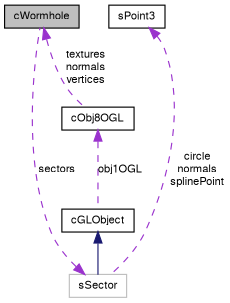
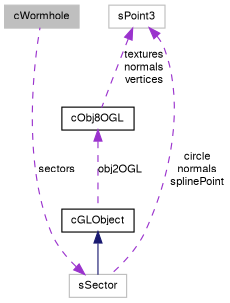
node "cWormhole": color black -> grey75
node "sPoint3": color black -> grey75
edge "cObj8OGL" -> "cWormhole": now "cObj8OGL" -> "sPoint3"
edge "cGLObject" -> "cObj8OGL": label "obj1OGL" -> "obj2OGL"
